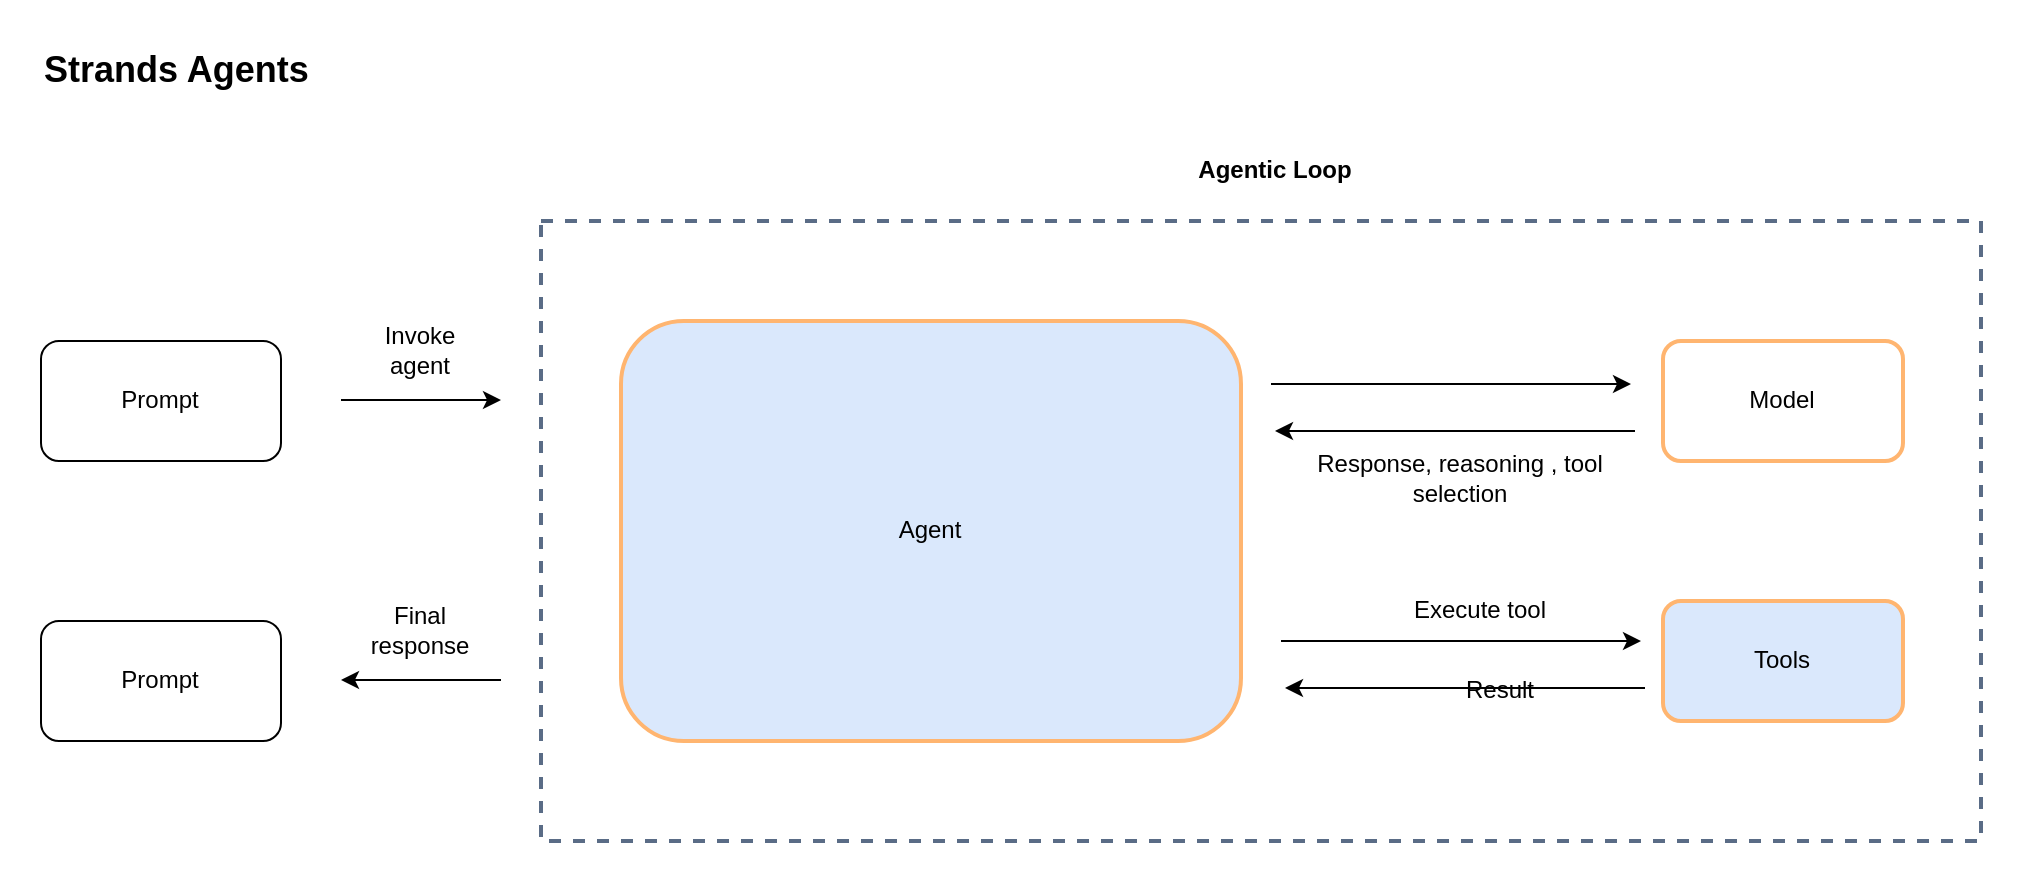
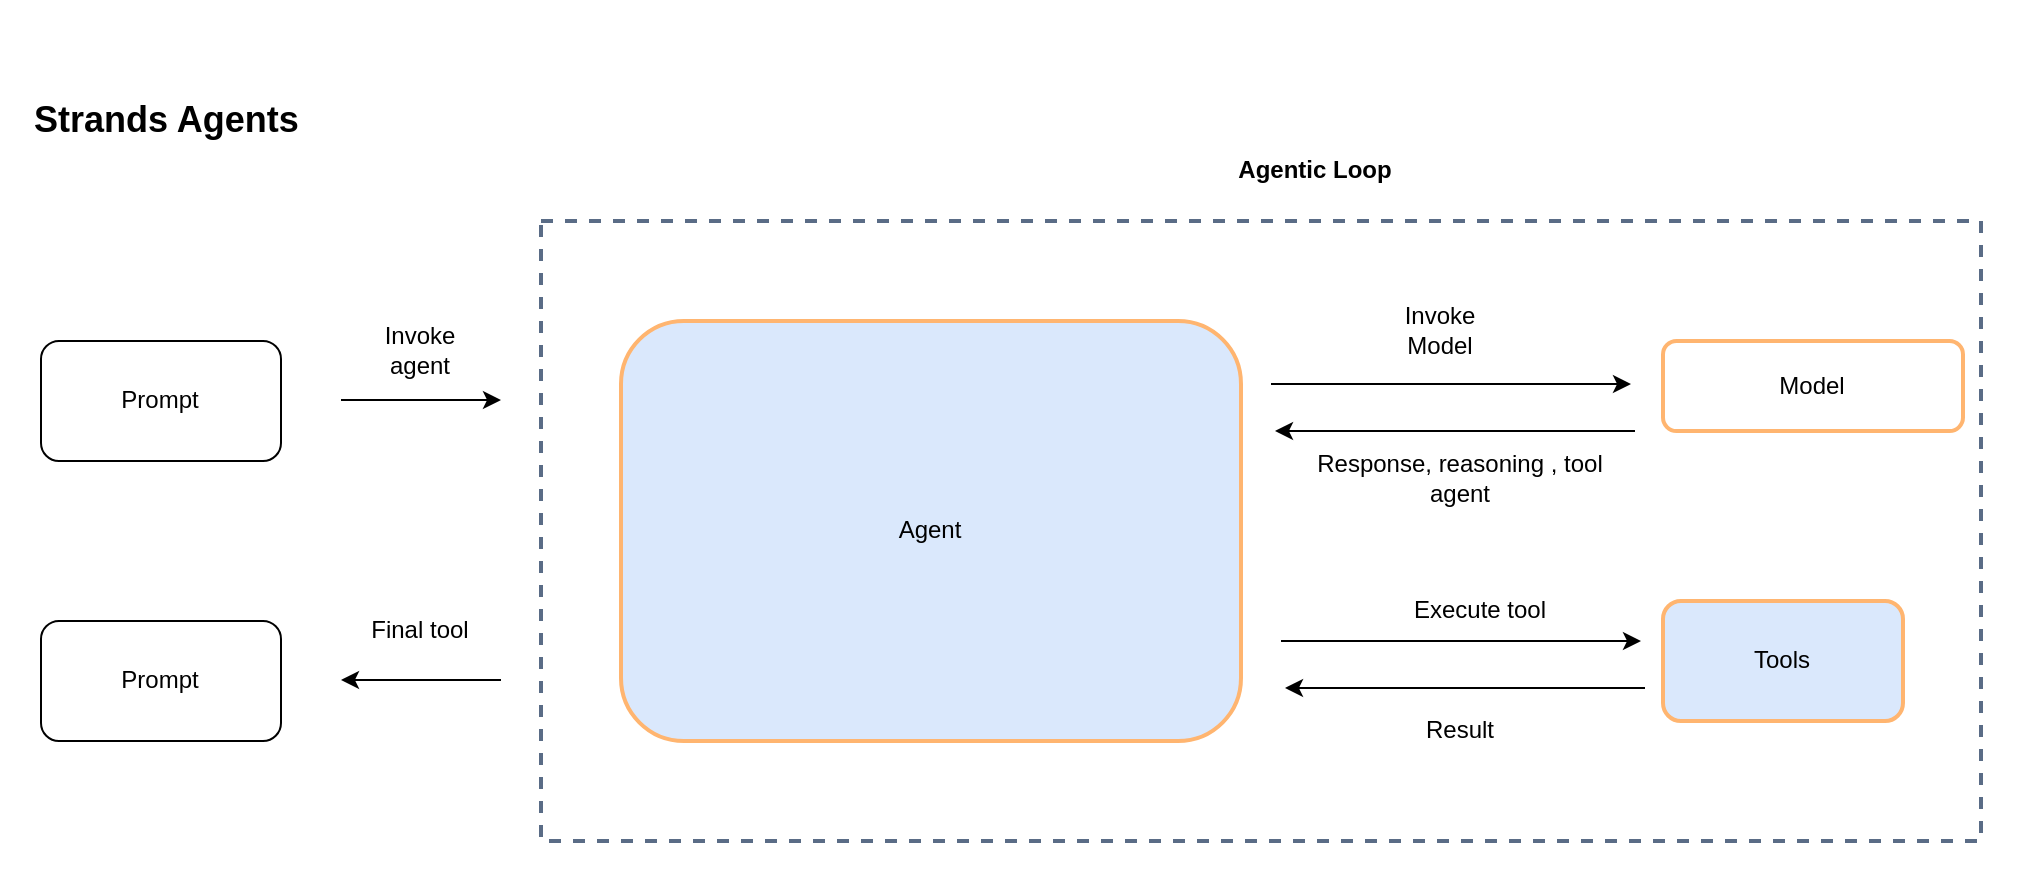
node "Strands Agents": moved (231, 71) -> (221, 121)
node "Agentic Loop": moved (1276, 171) -> (1316, 171)
node "Invoke Model": added
node "Model": size 240x120 -> 300x90
node "Response, reasoning , tool selection": label "Response, reasoning , tool selection" -> "Response, reasoning , tool agent"
node "Final response": label "Final response" -> "Final tool"
node "Result": moved (1501, 691) -> (1461, 731)
